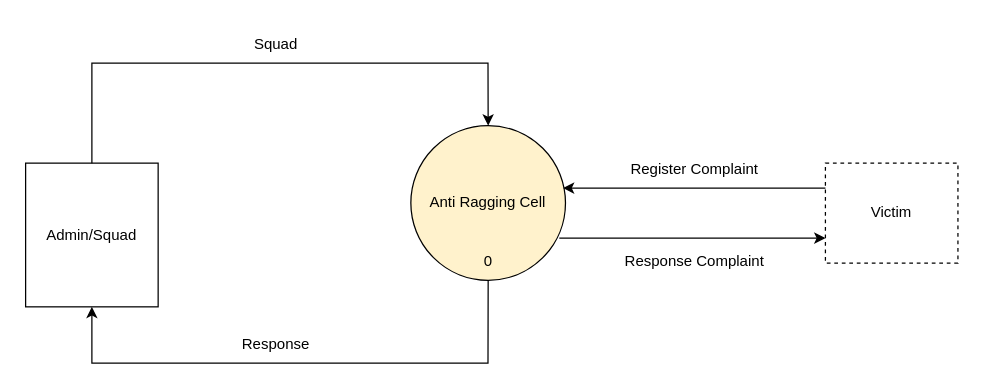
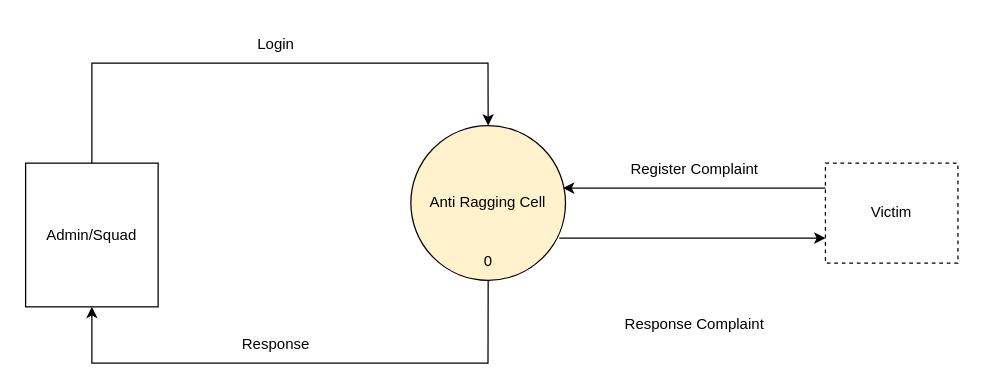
node "Squad": label "Squad" -> "Login"
node "Response Complaint": moved (694, 262) -> (694, 324)
